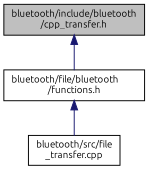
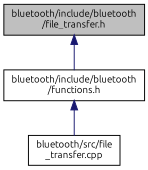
node "bluetooth/include/bluetooth /cpp_transfer.h": label "bluetooth/include/bluetooth /cpp_transfer.h" -> "bluetooth/include/bluetooth /file_transfer.h"
node "bluetooth/file/bluetooth /functions.h": label "bluetooth/file/bluetooth /functions.h" -> "bluetooth/include/bluetooth /functions.h"
